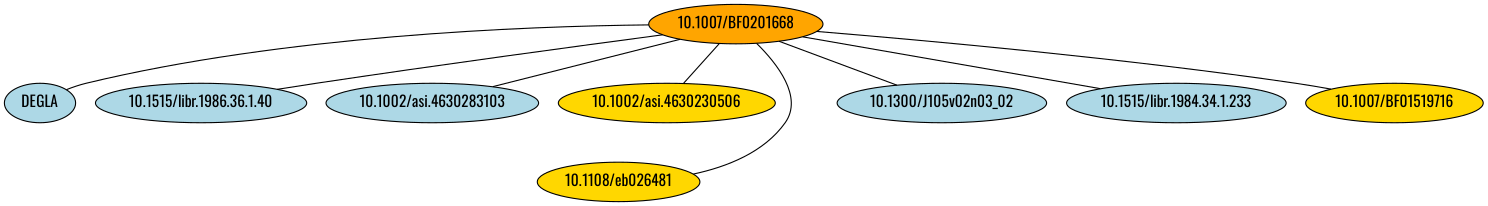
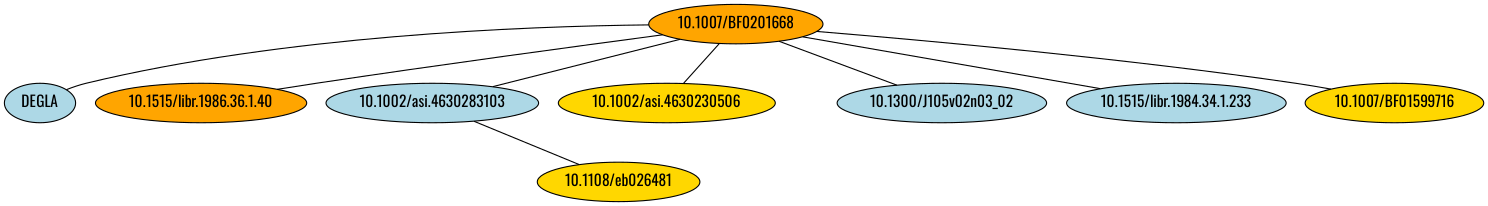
node "10.1515/libr.1986.36.1.40": fillcolor lightblue -> orange
node "10.1007/BF01519716": label "10.1007/BF01519716" -> "10.1007/BF01599716"
edge "10.1007/BF0201668" -- "10.1108/eb026481": now "10.1002/asi.4630283103" -- "10.1108/eb026481"
